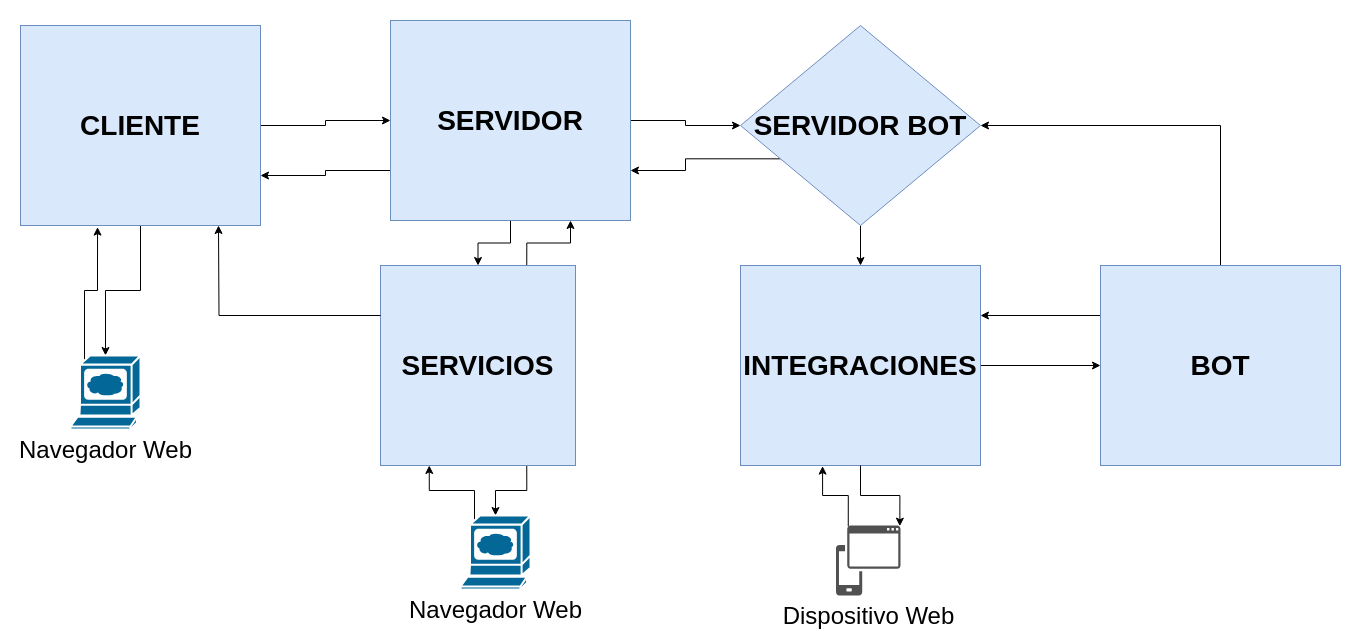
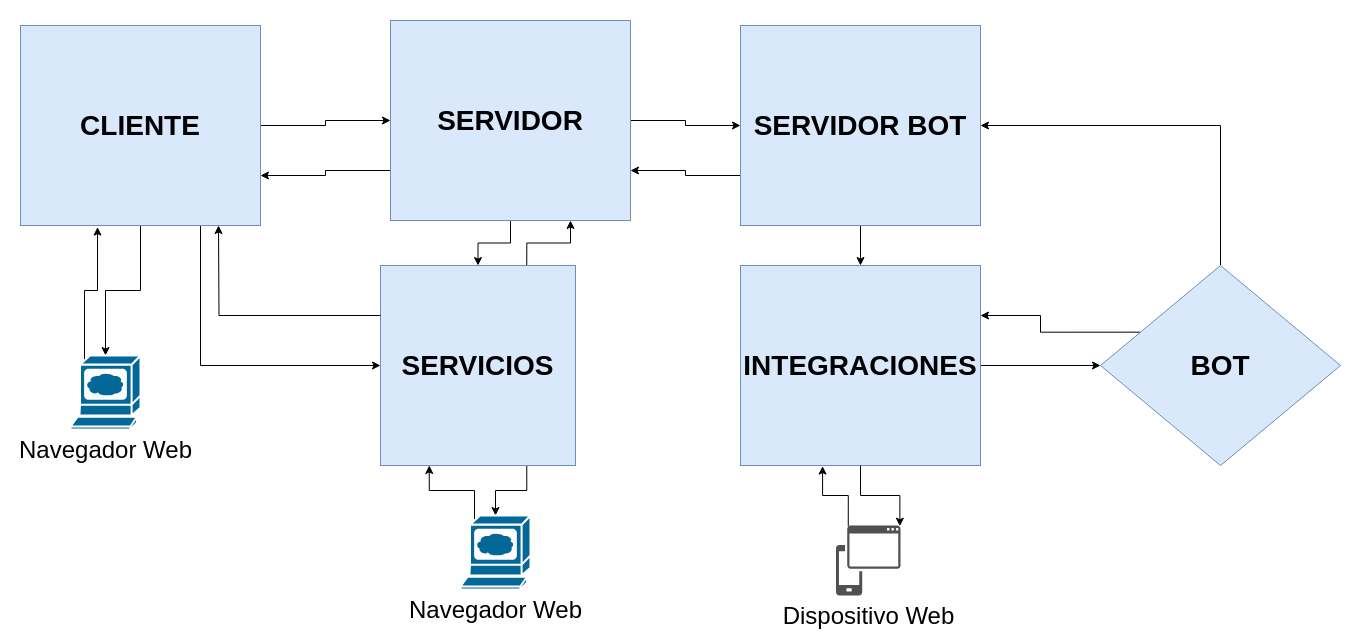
node "SERVIDOR BOT": shape diamond -> rectangle
edge "CLIENTE" -> "SERVICIOS": added
node "BOT": shape rectangle -> diamond
